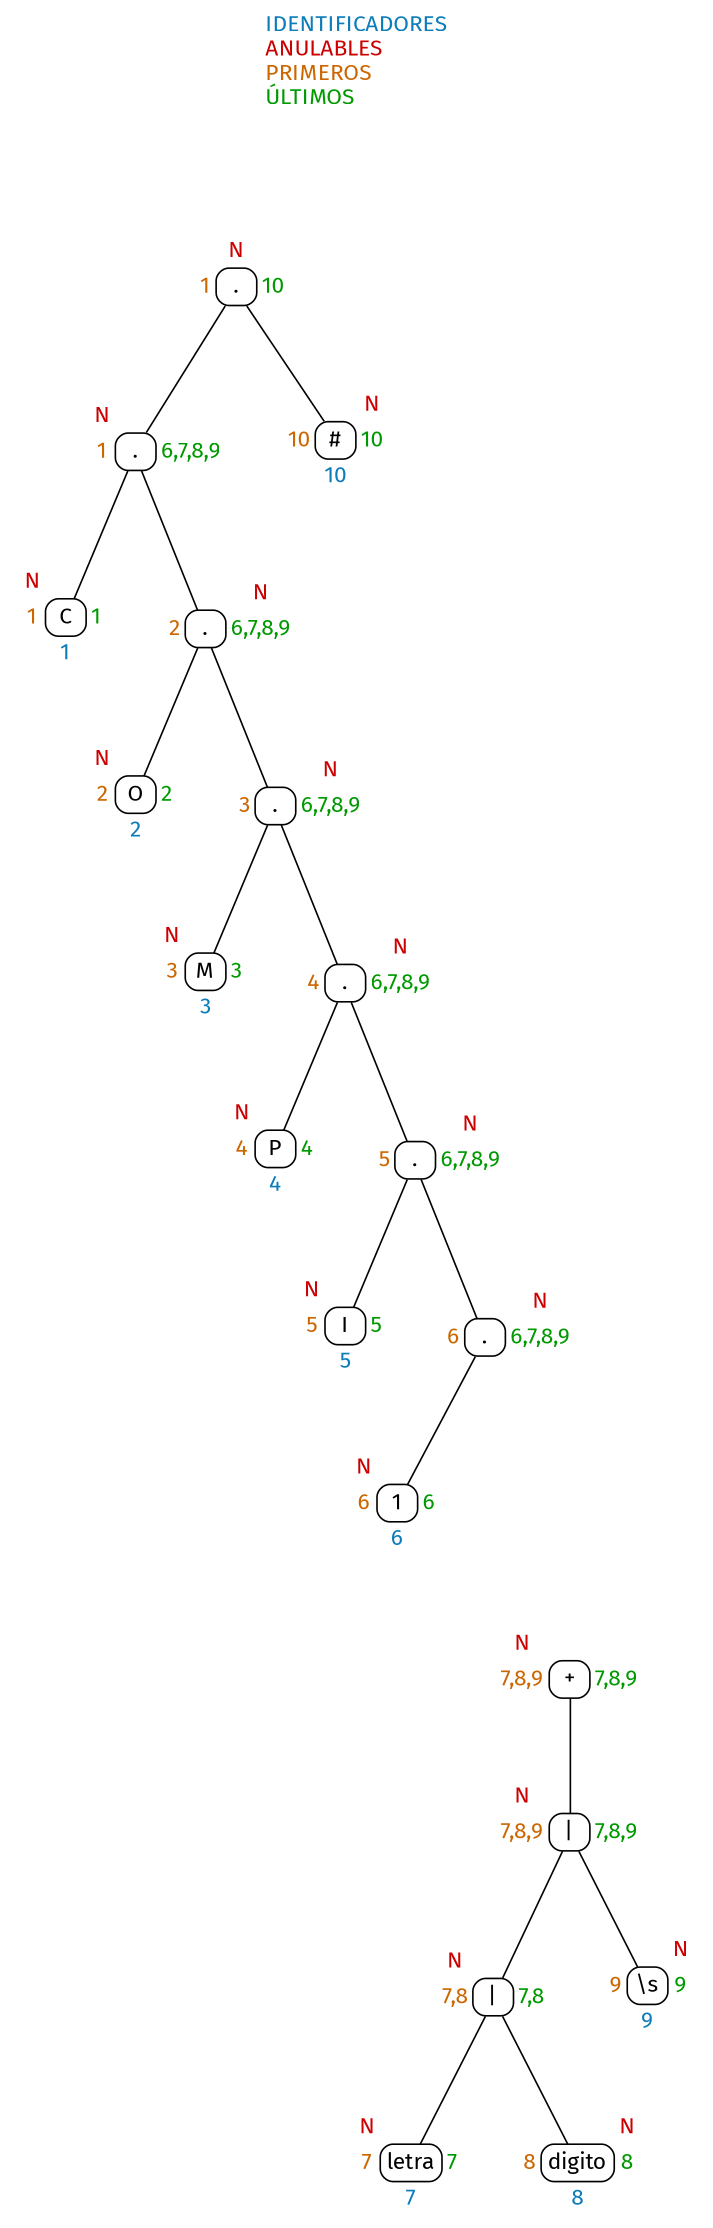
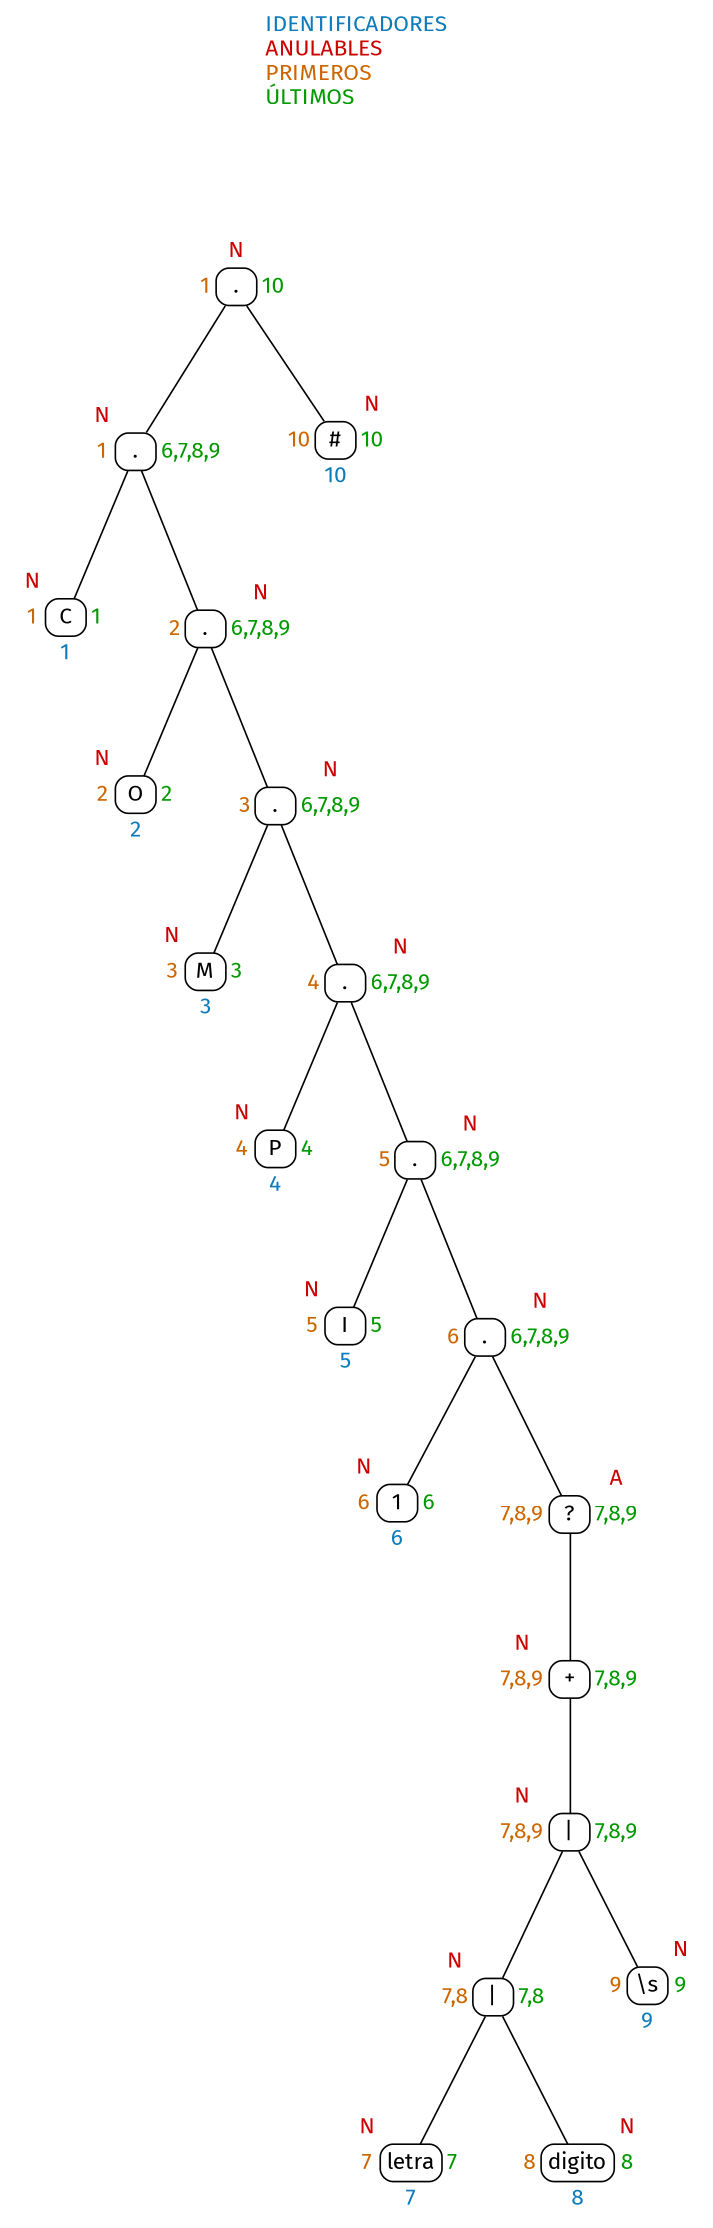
node "A": added
